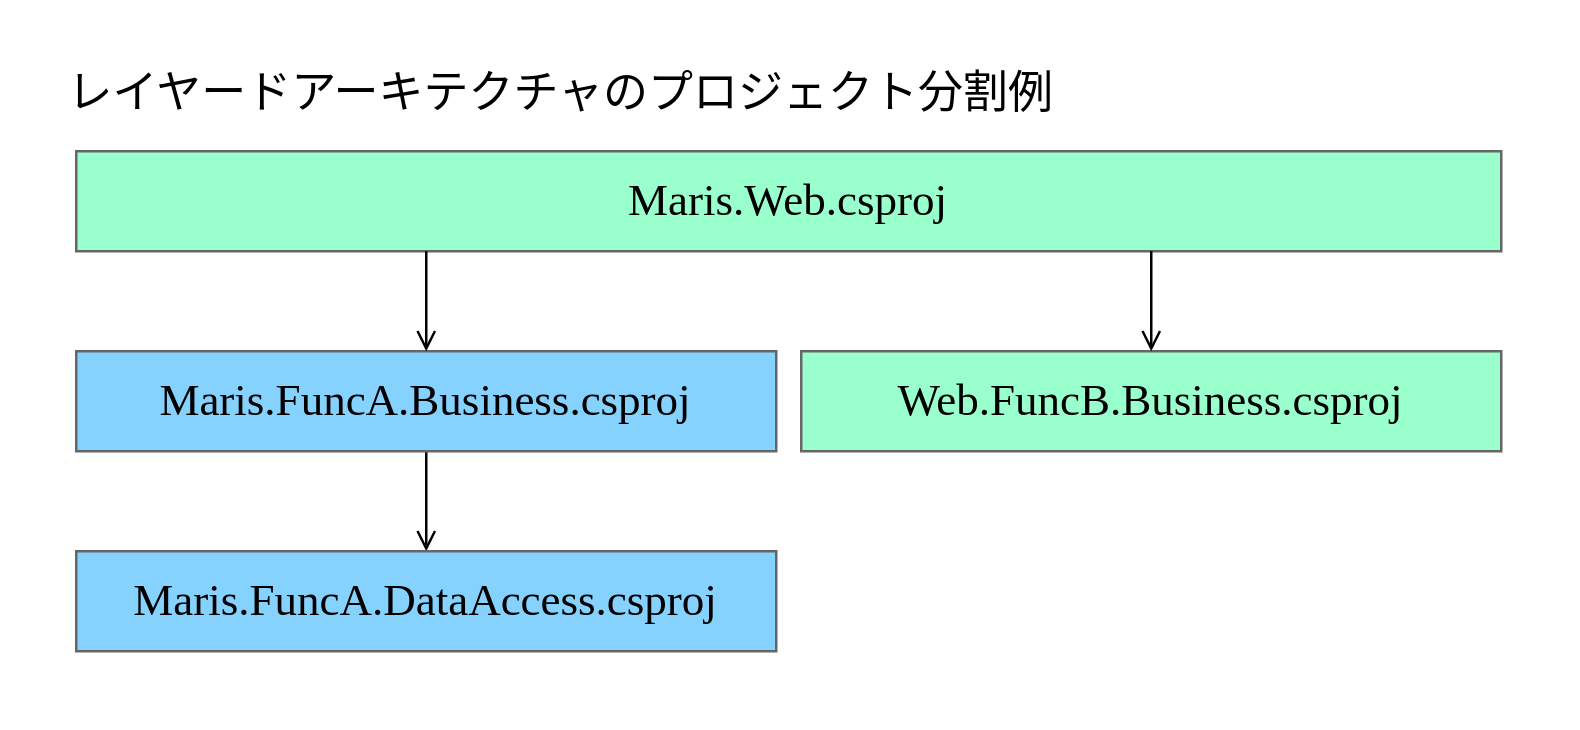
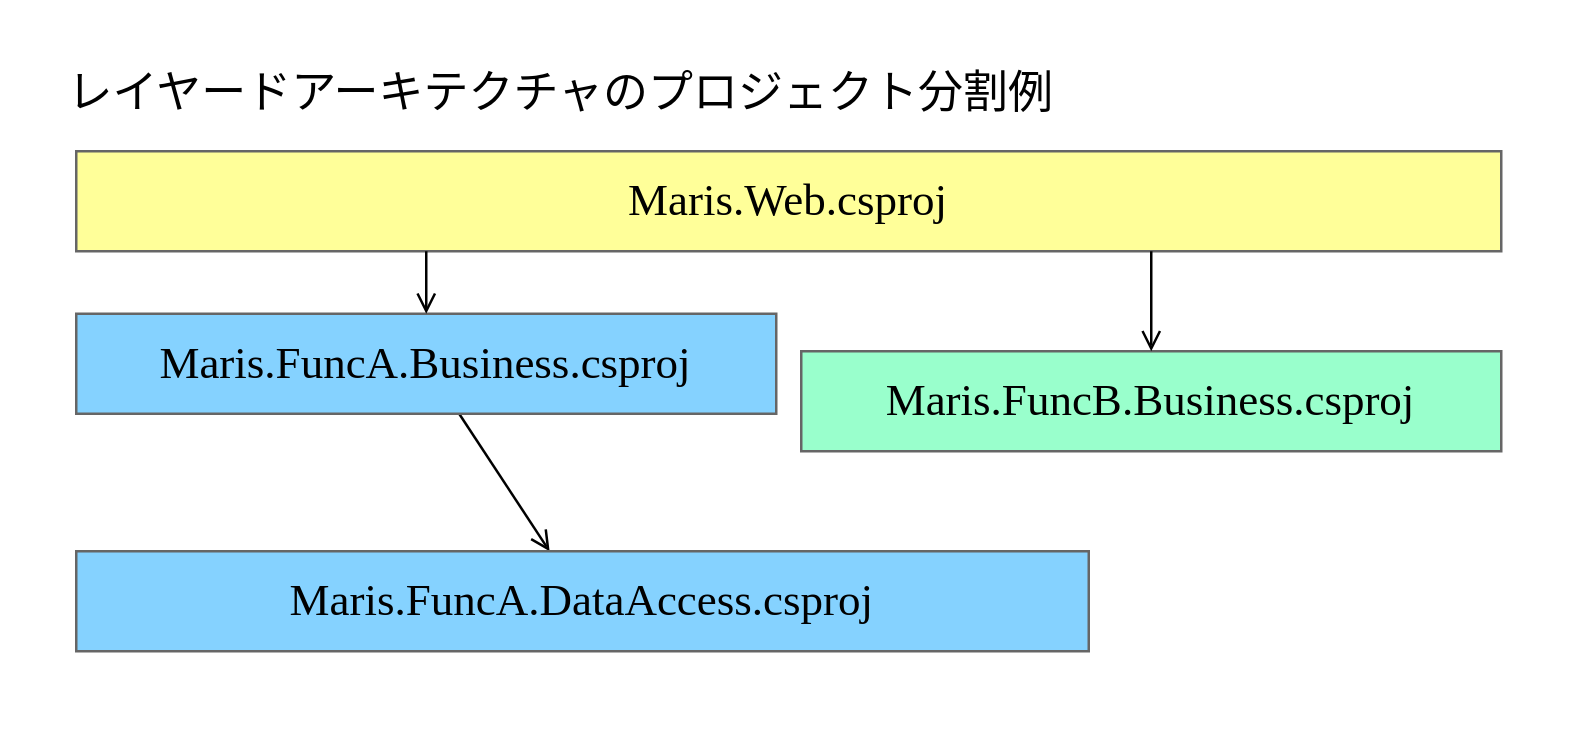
node "Maris.Web.csproj": fillcolor #99ffcc -> #ffff99
node "Maris.FuncA.Business.csproj": moved (426, 401) -> (426, 364)
node "Web.FuncB.Business.csproj": label "Web.FuncB.Business.csproj" -> "Maris.FuncB.Business.csproj"
node "Maris.FuncA.DataAccess.csproj": size 700x100 -> 1013x100
